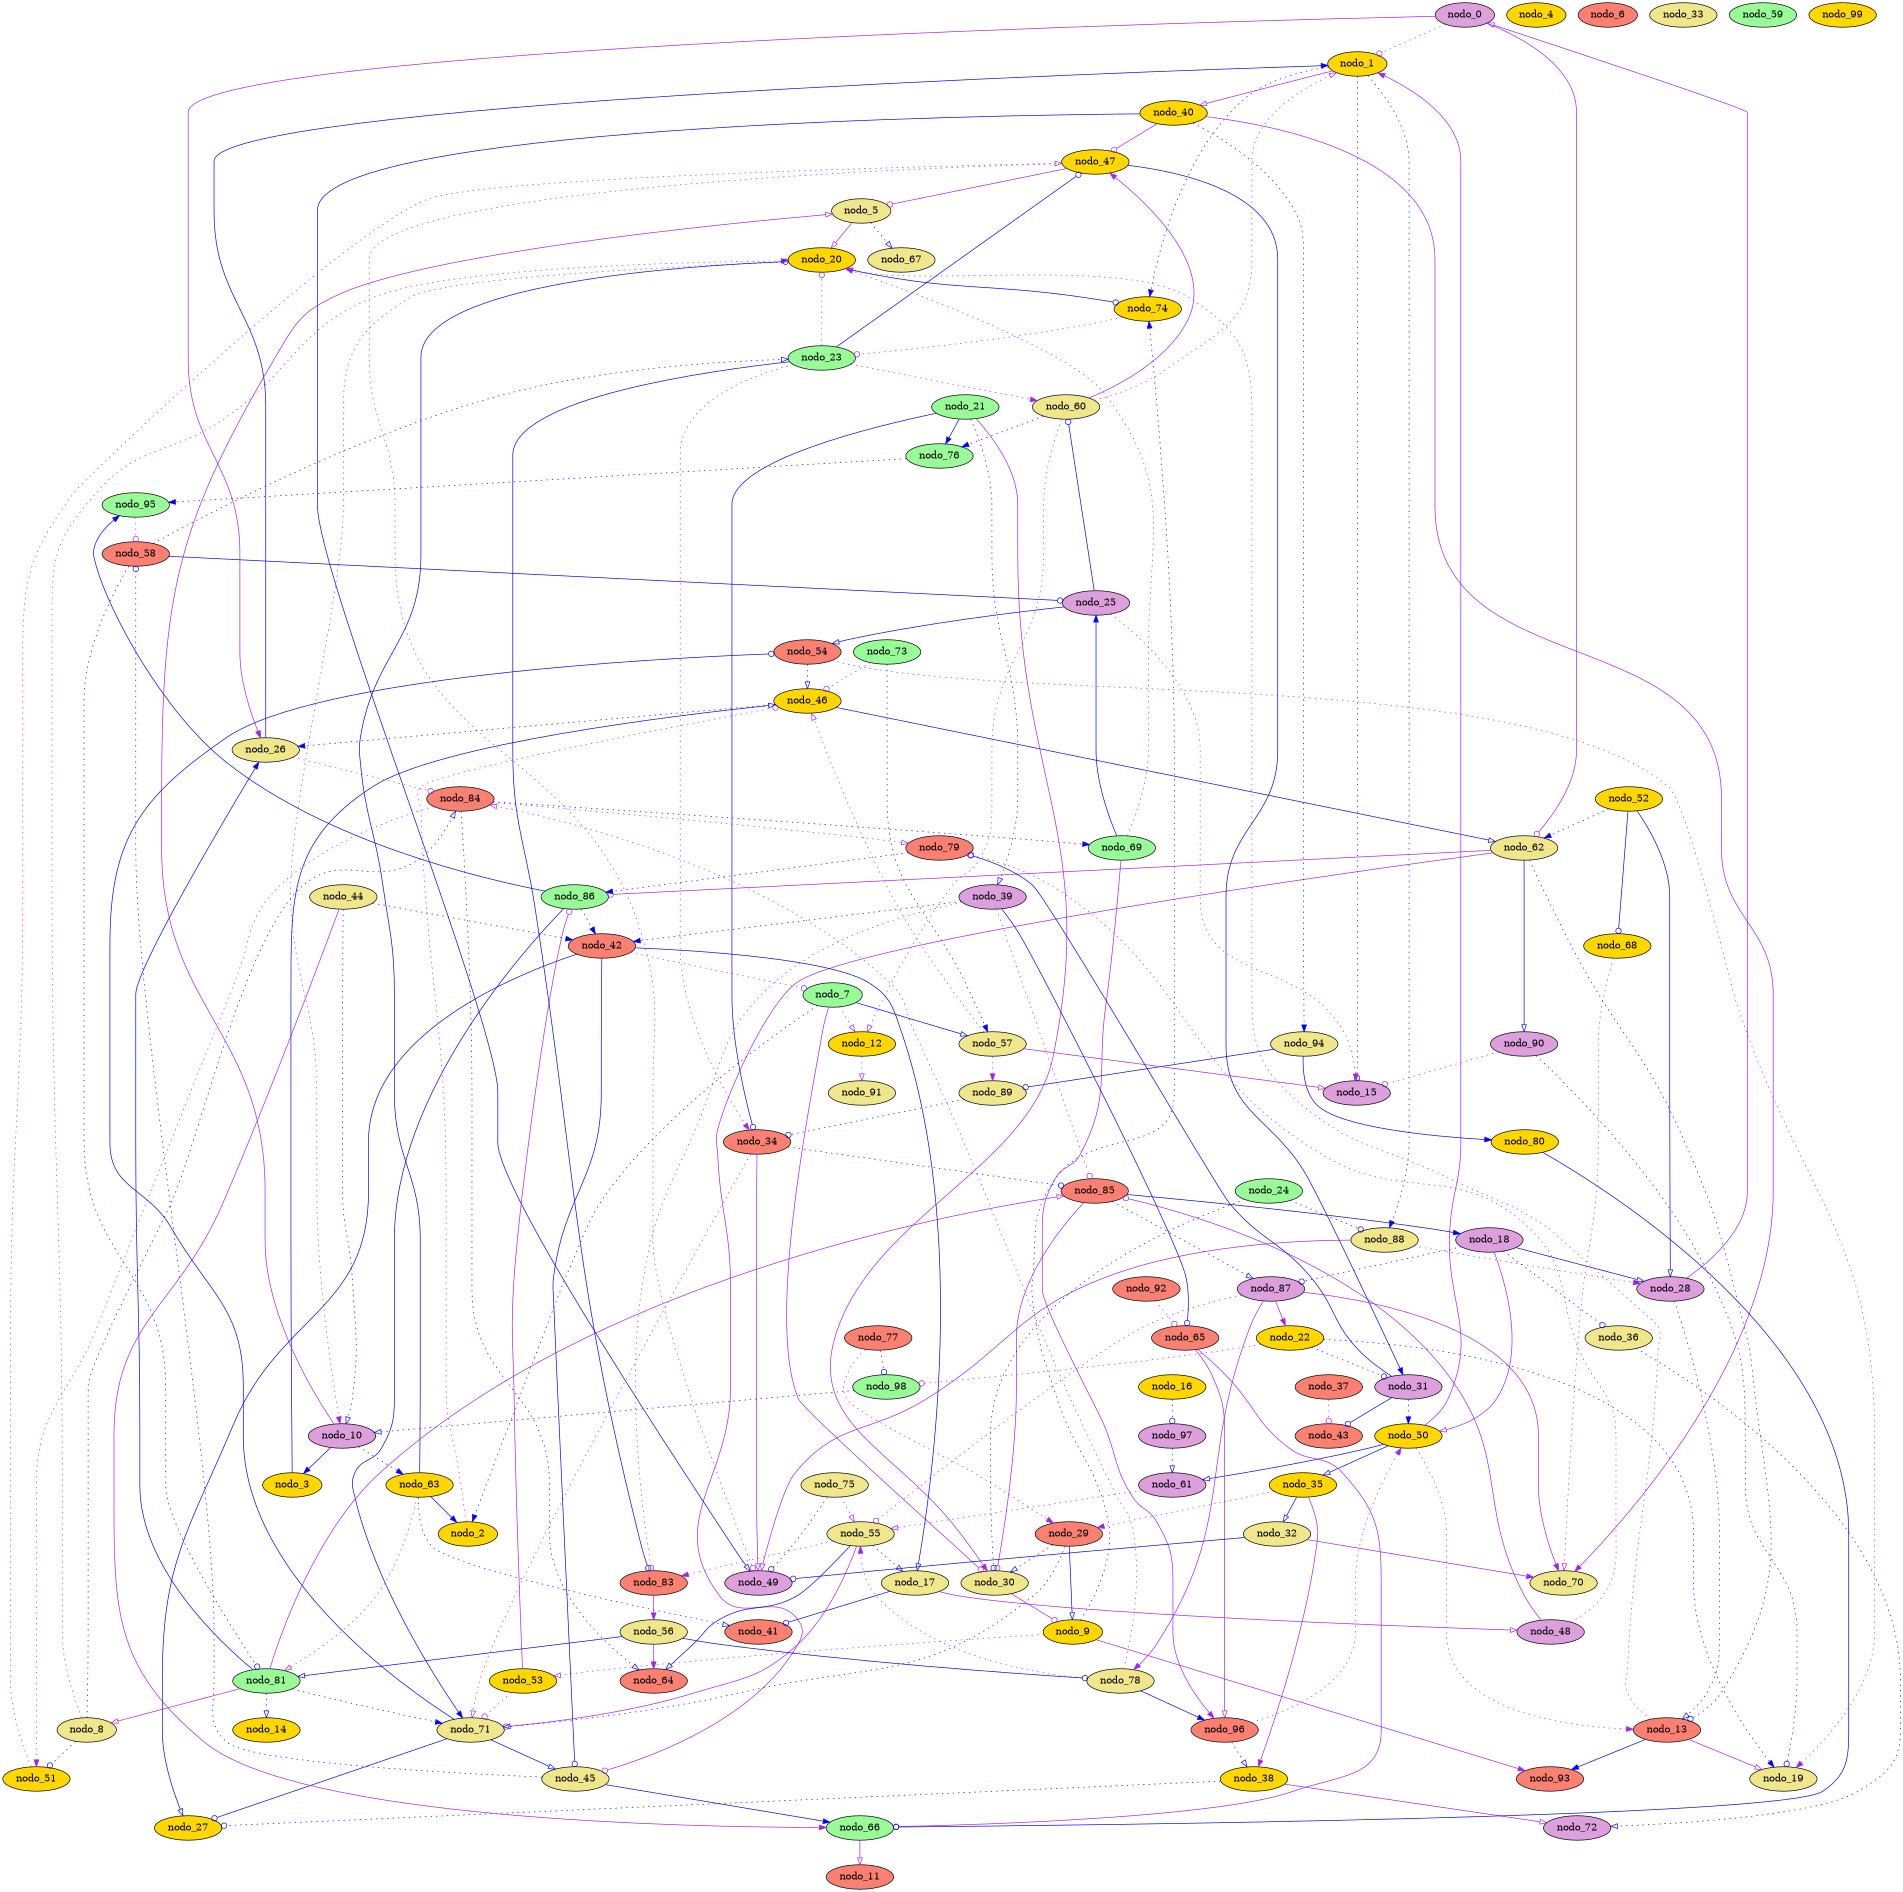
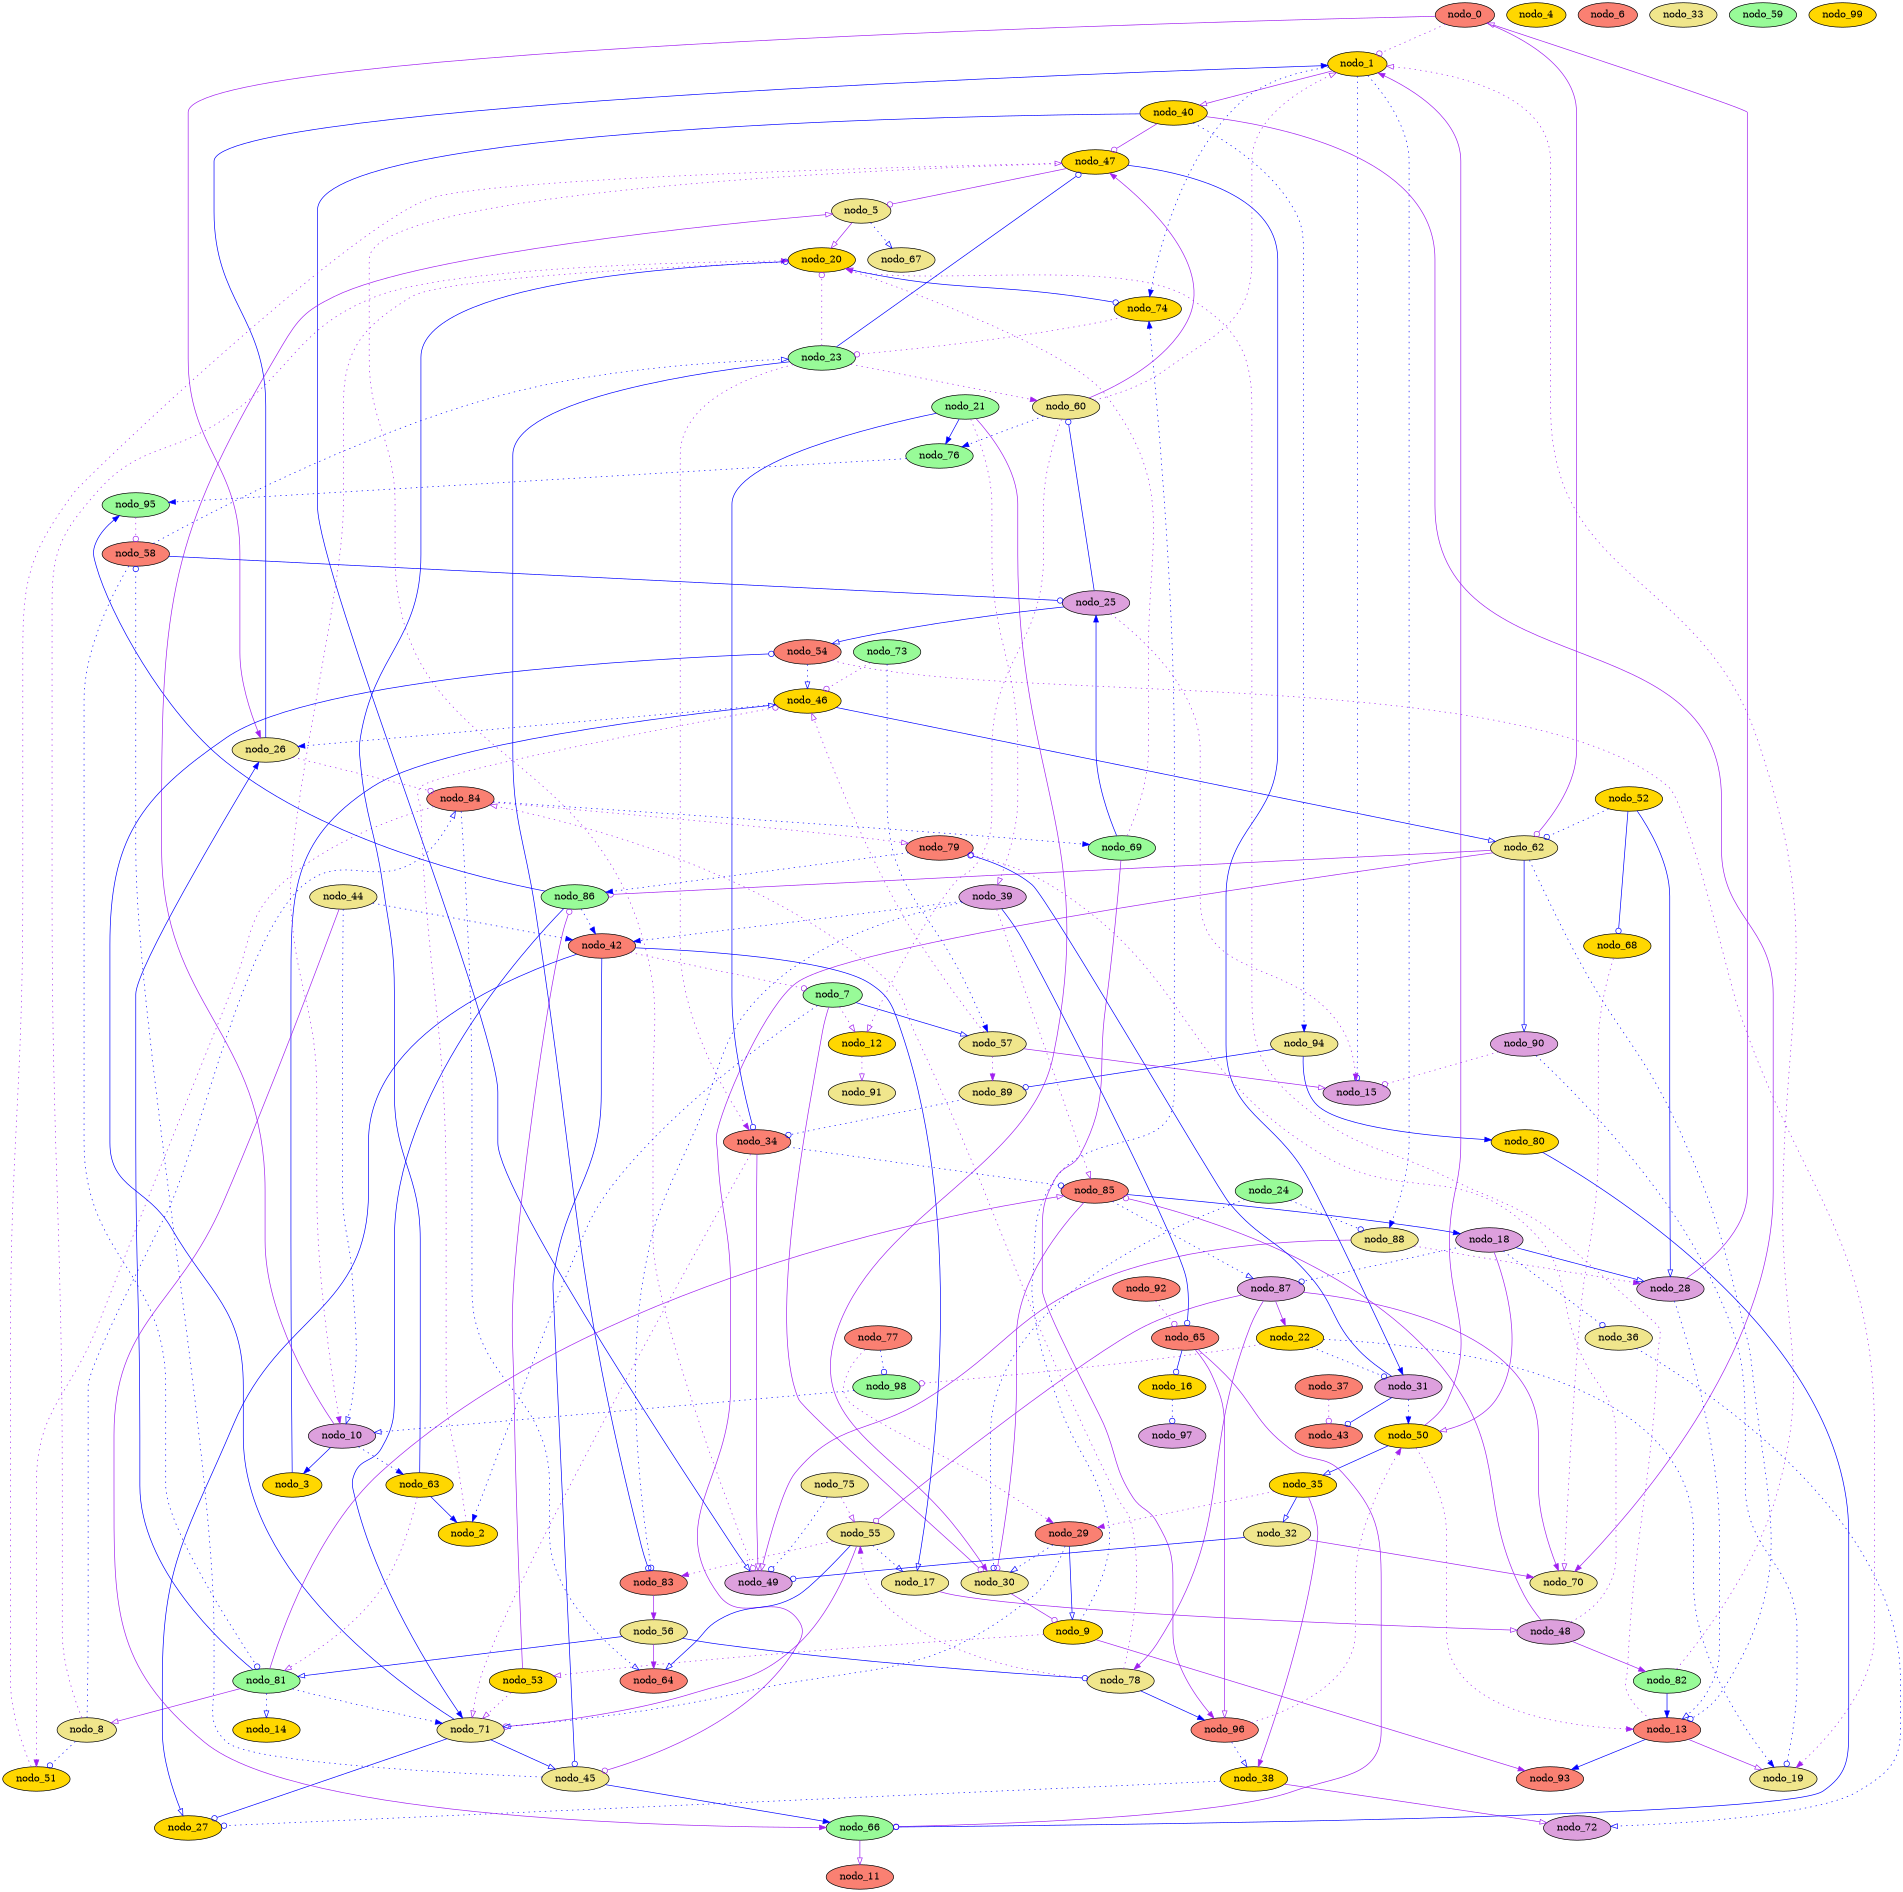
node "nodo_0": fillcolor plum -> salmon
edge "nodo_21" -> "nodo_39": color blue -> purple
edge "nodo_52" -> "nodo_62": arrowhead normal -> odot
edge "nodo_39" -> "nodo_85": arrowhead odot -> onormal
edge "nodo_39" -> "nodo_83": color purple -> blue
edge "nodo_65" -> "nodo_16": added
edge "nodo_87" -> "nodo_55": style dotted -> solid
node "nodo_61": removed
node "nodo_41": removed
node "nodo_82": added
edge "nodo_53" -> "nodo_71": arrowhead odot -> onormal
